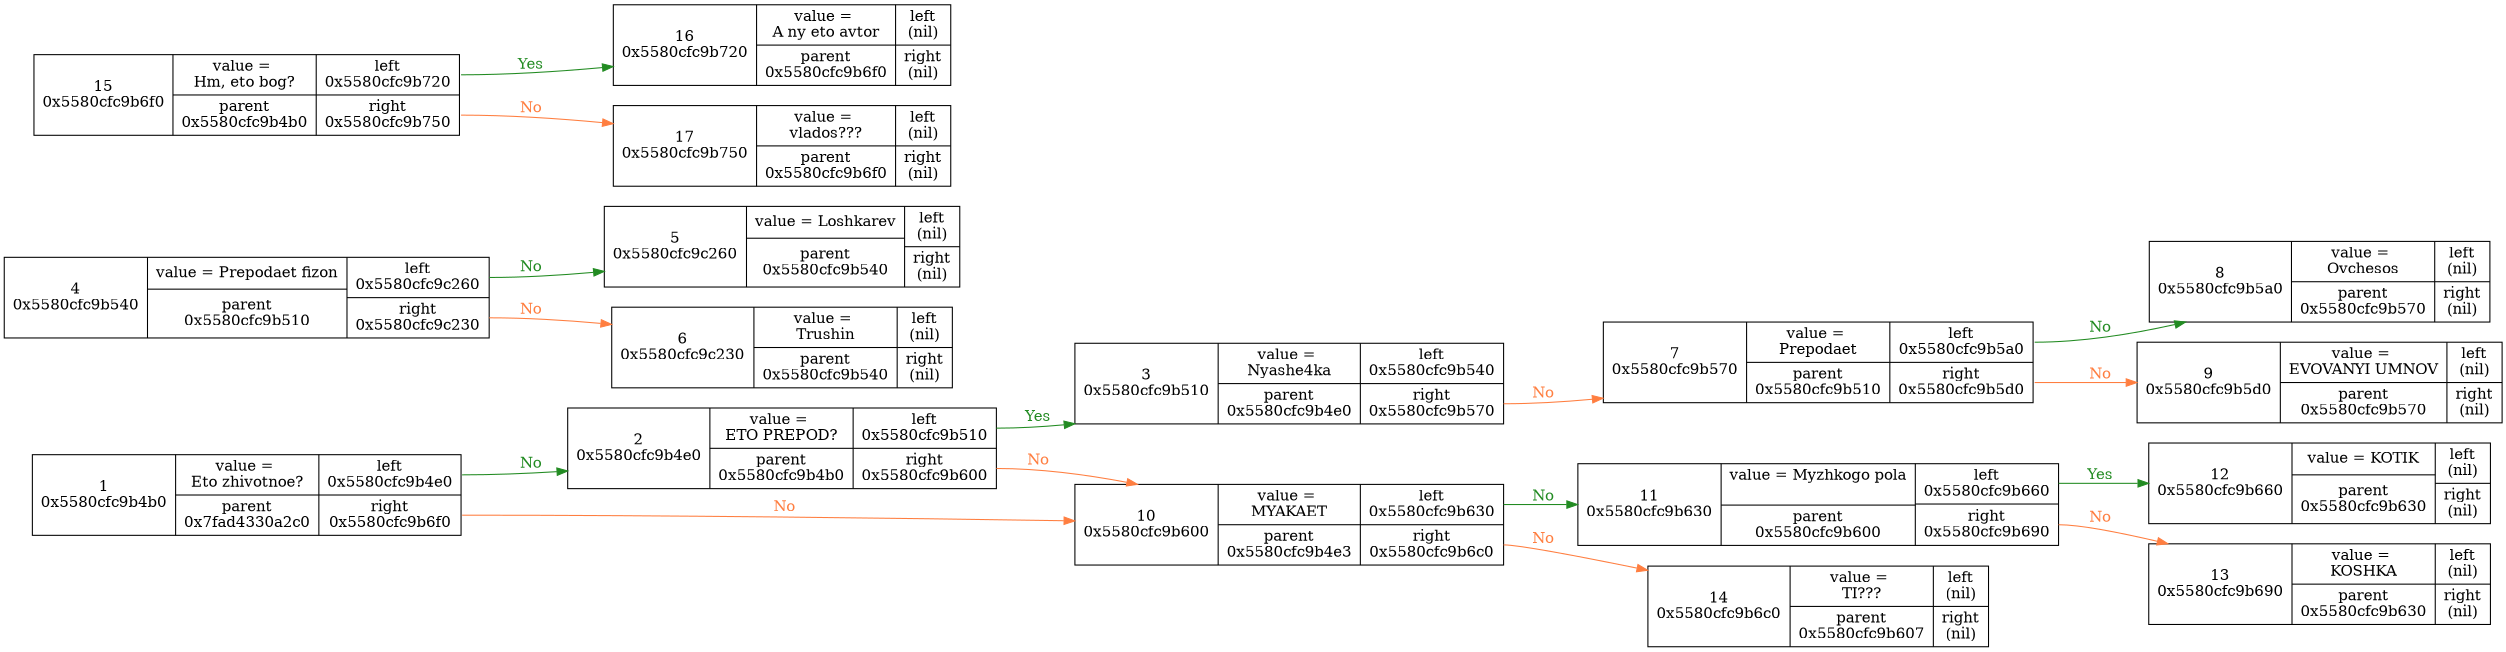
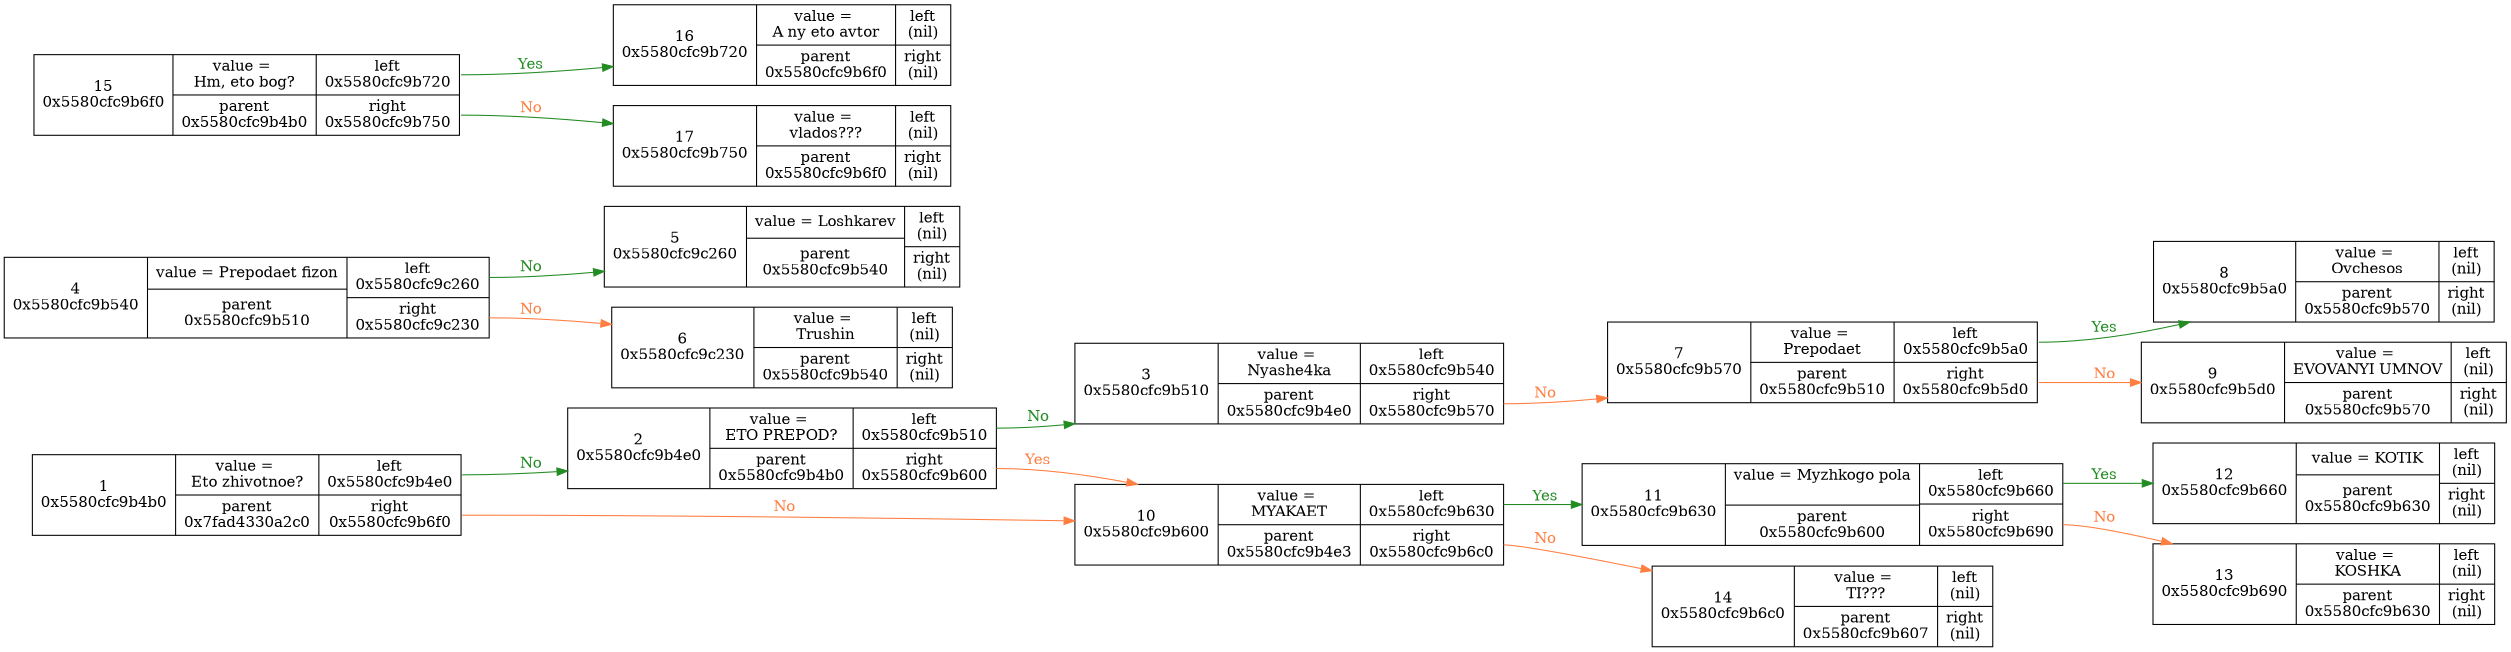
edge "15" -> "17": color #ff7e40 -> #228b22
edge "7" -> "8": label "  No " -> "  Yes "
edge "2" -> "3": label "  Yes " -> "  No "
edge "2" -> "10": label "  No " -> "  Yes "
edge "10" -> "11": label "  No " -> "  Yes "
